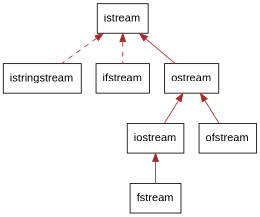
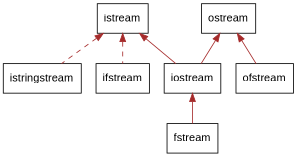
edge "ostream" -> "istream": now "iostream" -> "istream"
